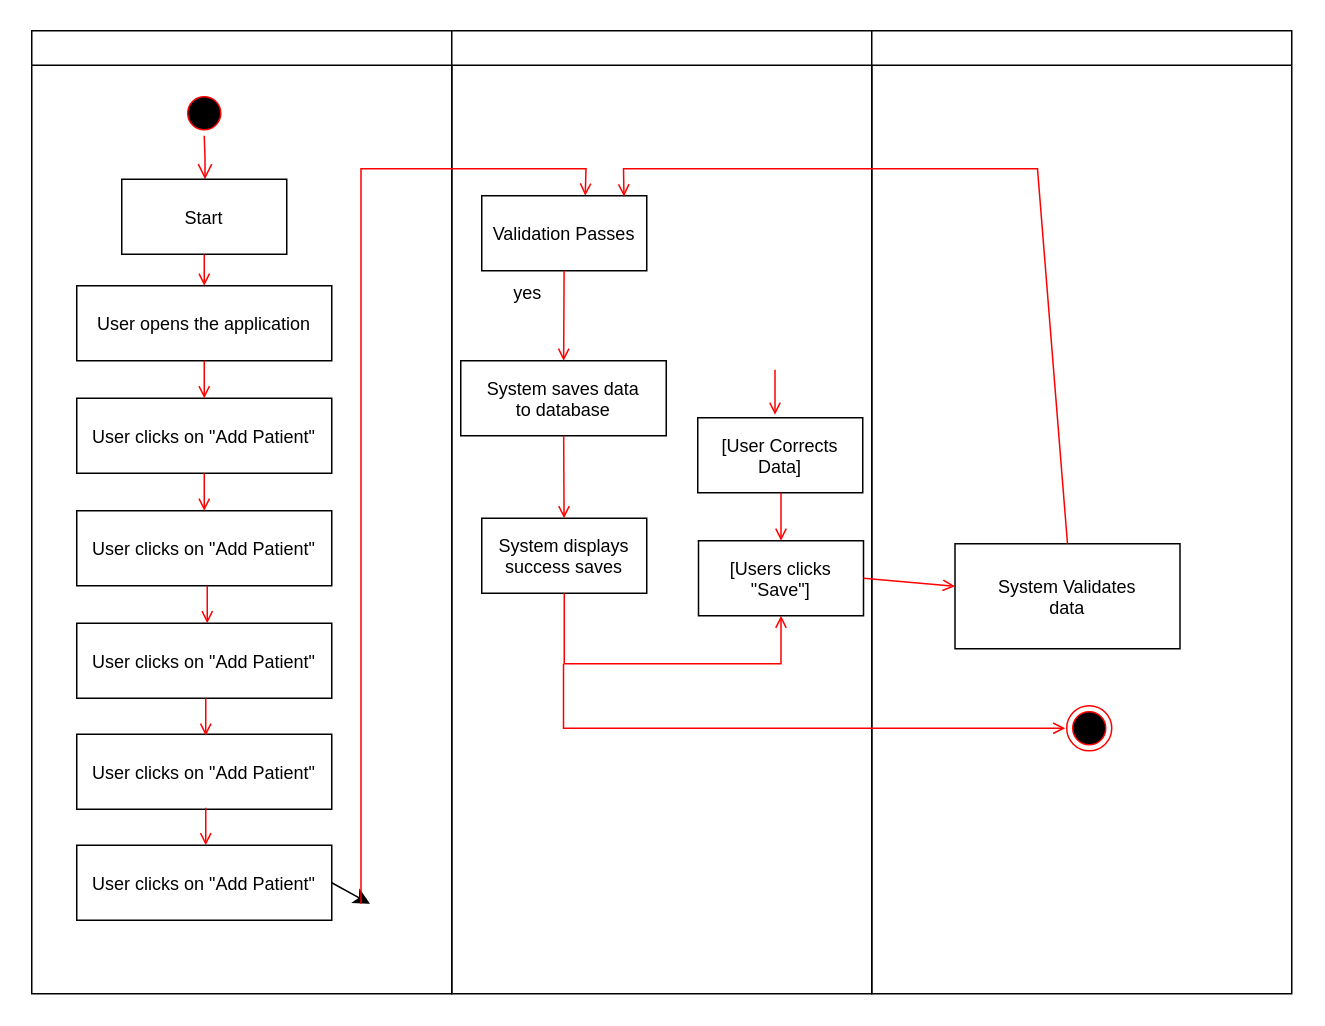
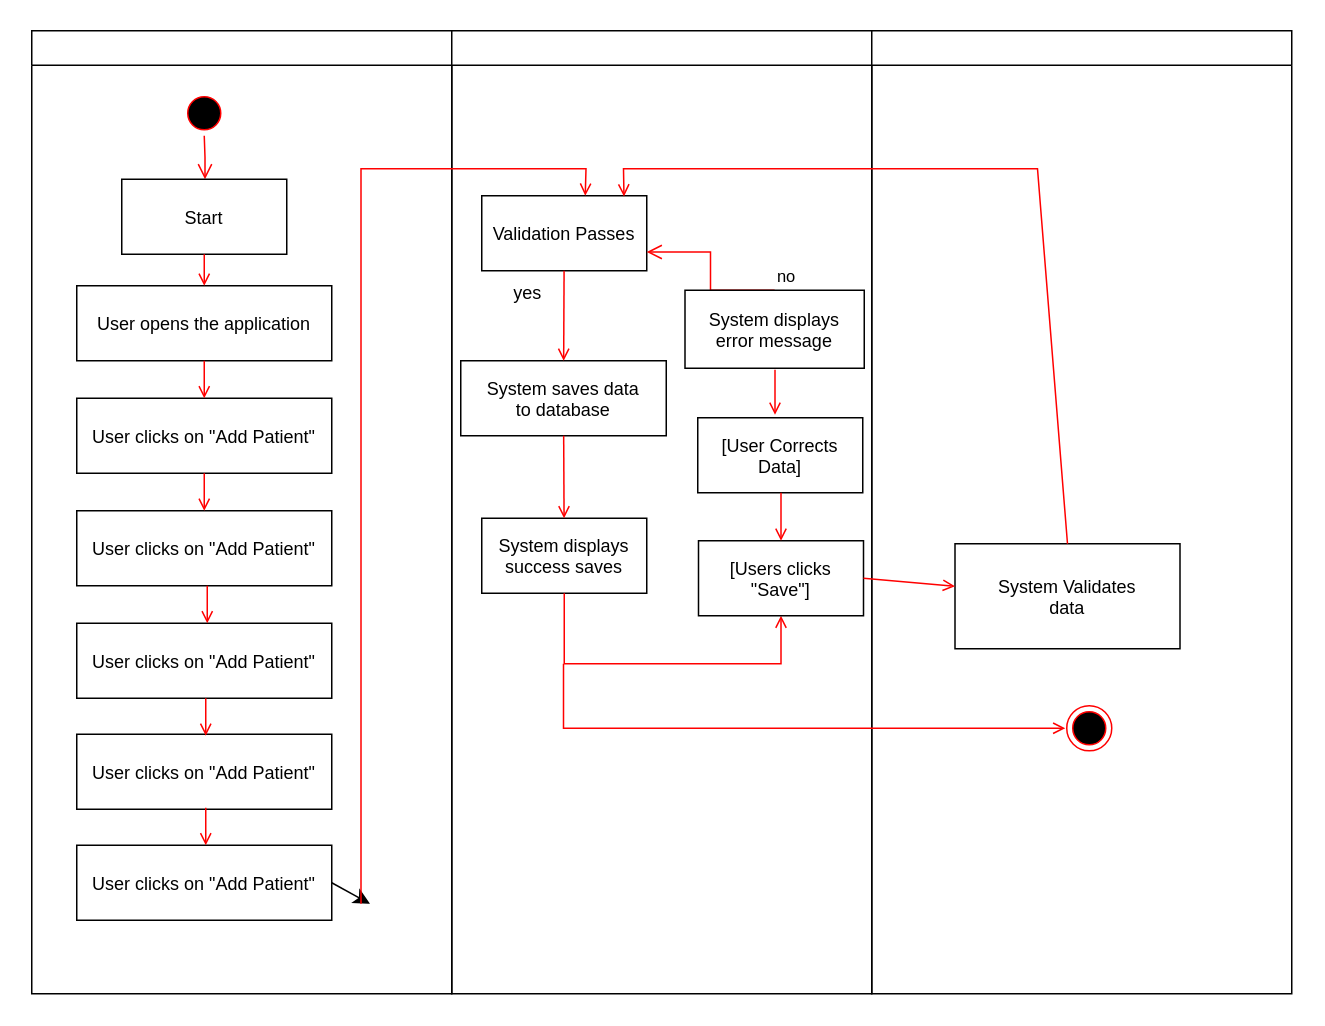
edge "System displays error message" -> "Validation Passes": added, label "no"
node "System displays error message": added
